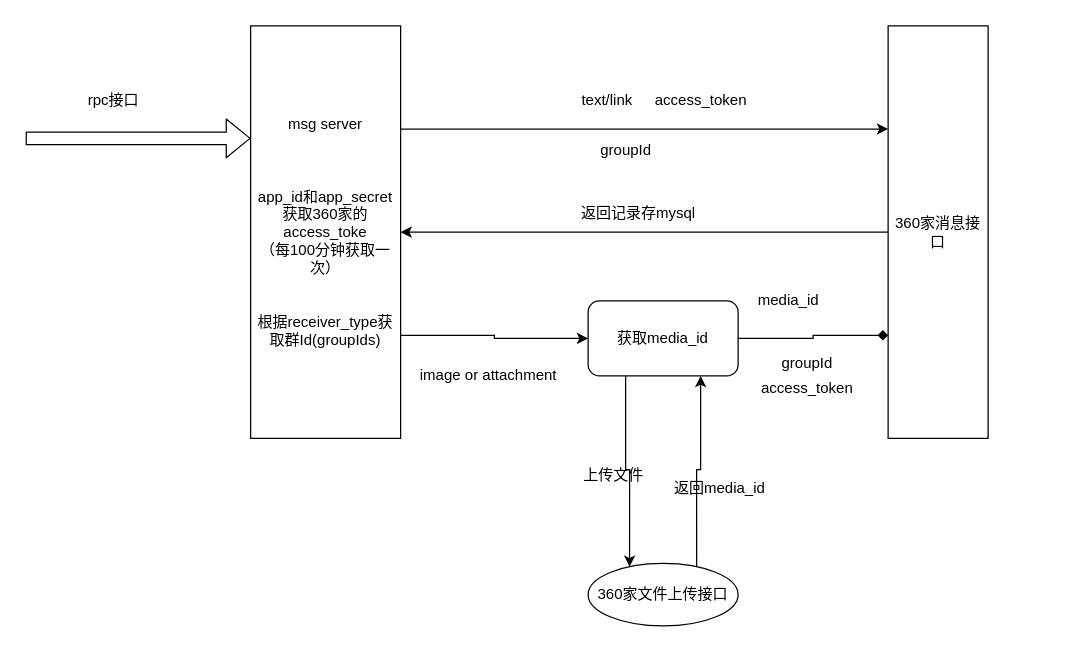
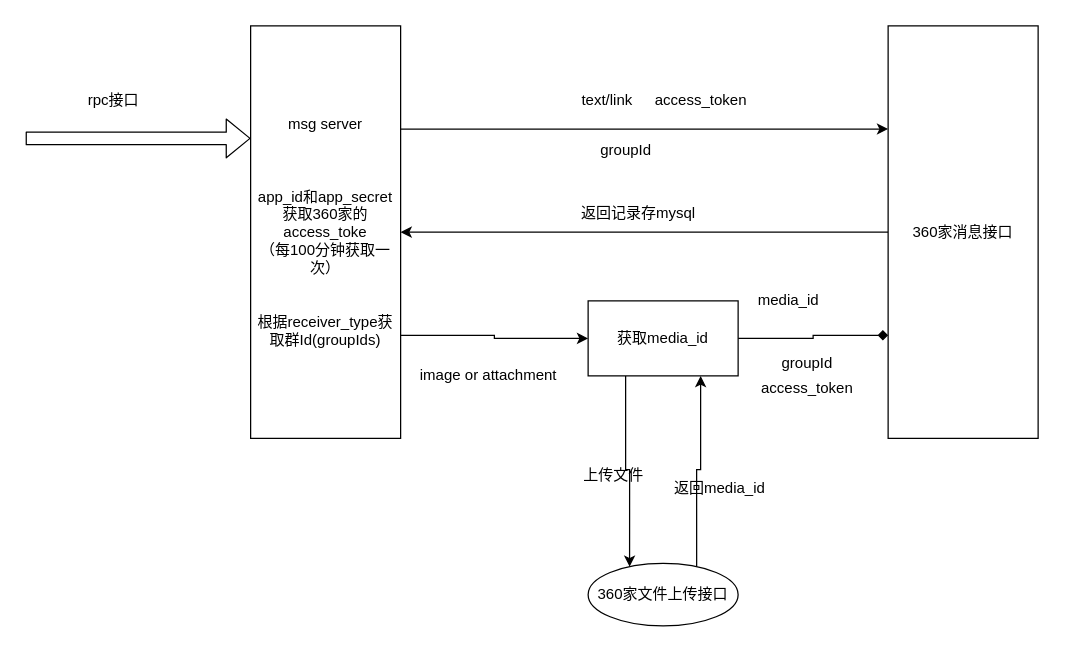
node "360家消息接口": size 100x413 -> 150x413
node "获取media_id": shape rounded rectangle -> rectangle
